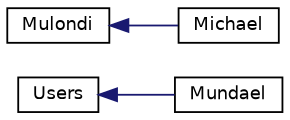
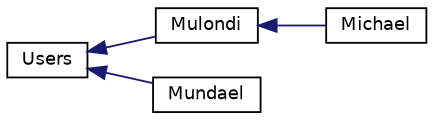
edge "Mulondi" -> "Users": added
